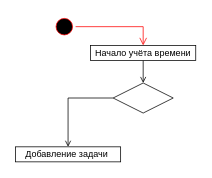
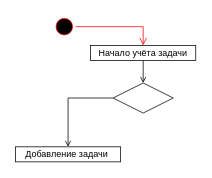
node "Начало учёта времени": label "Начало учёта времени" -> "Начало учёта задачи"
